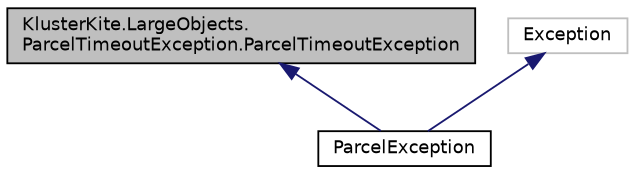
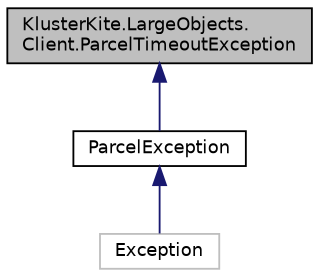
node "KlusterKite.LargeObjects. ParcelTimeoutException.ParcelTimeoutException": label "KlusterKite.LargeObjects. ParcelTimeoutException.ParcelTimeoutException" -> "KlusterKite.LargeObjects. Client.ParcelTimeoutException"
edge "ParcelException" -> "Exception": reversed
